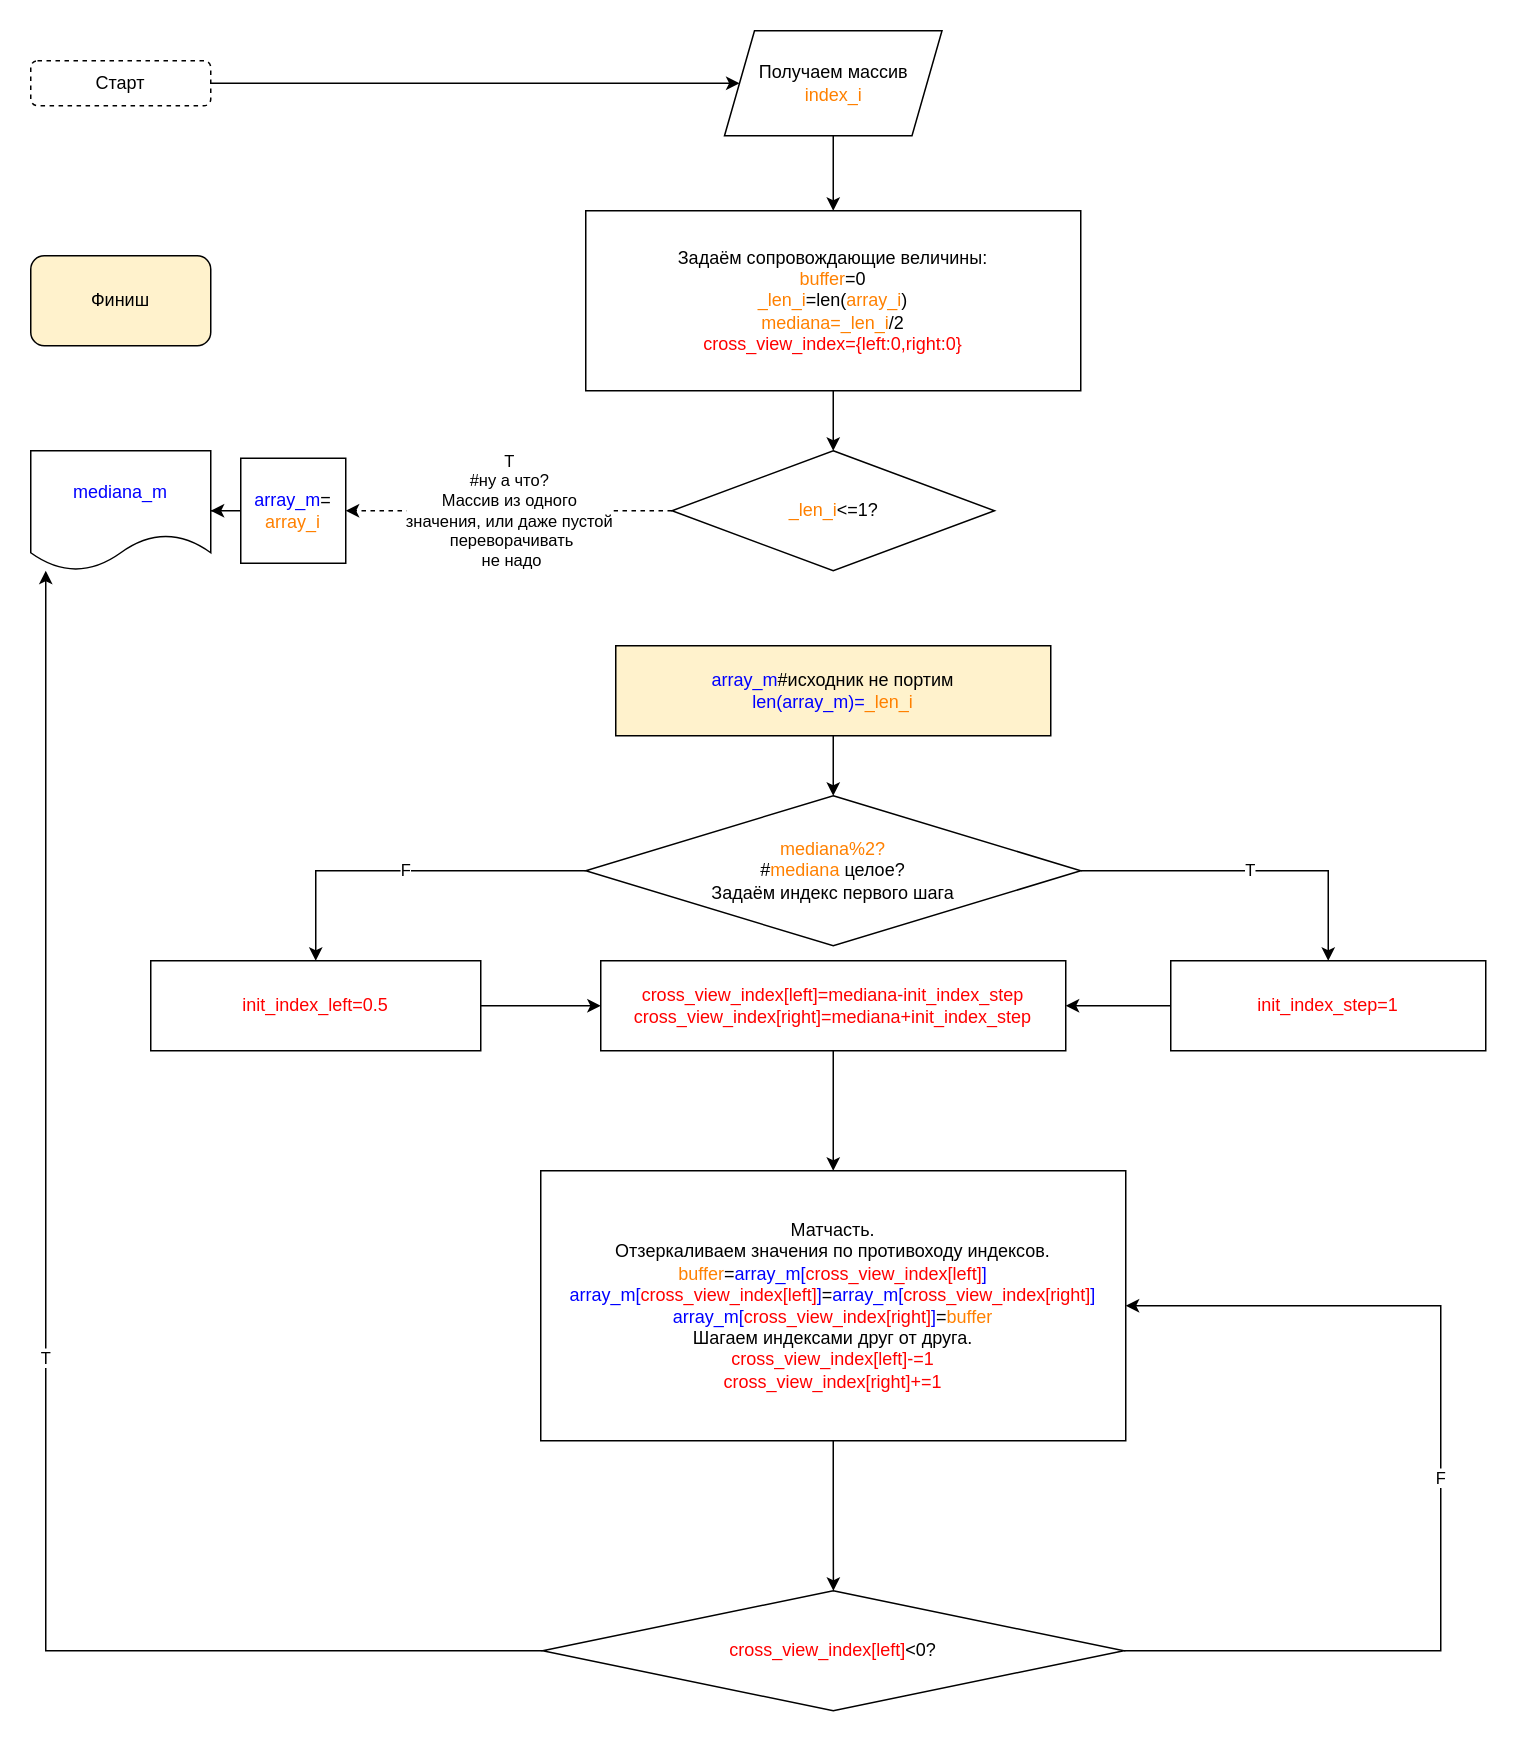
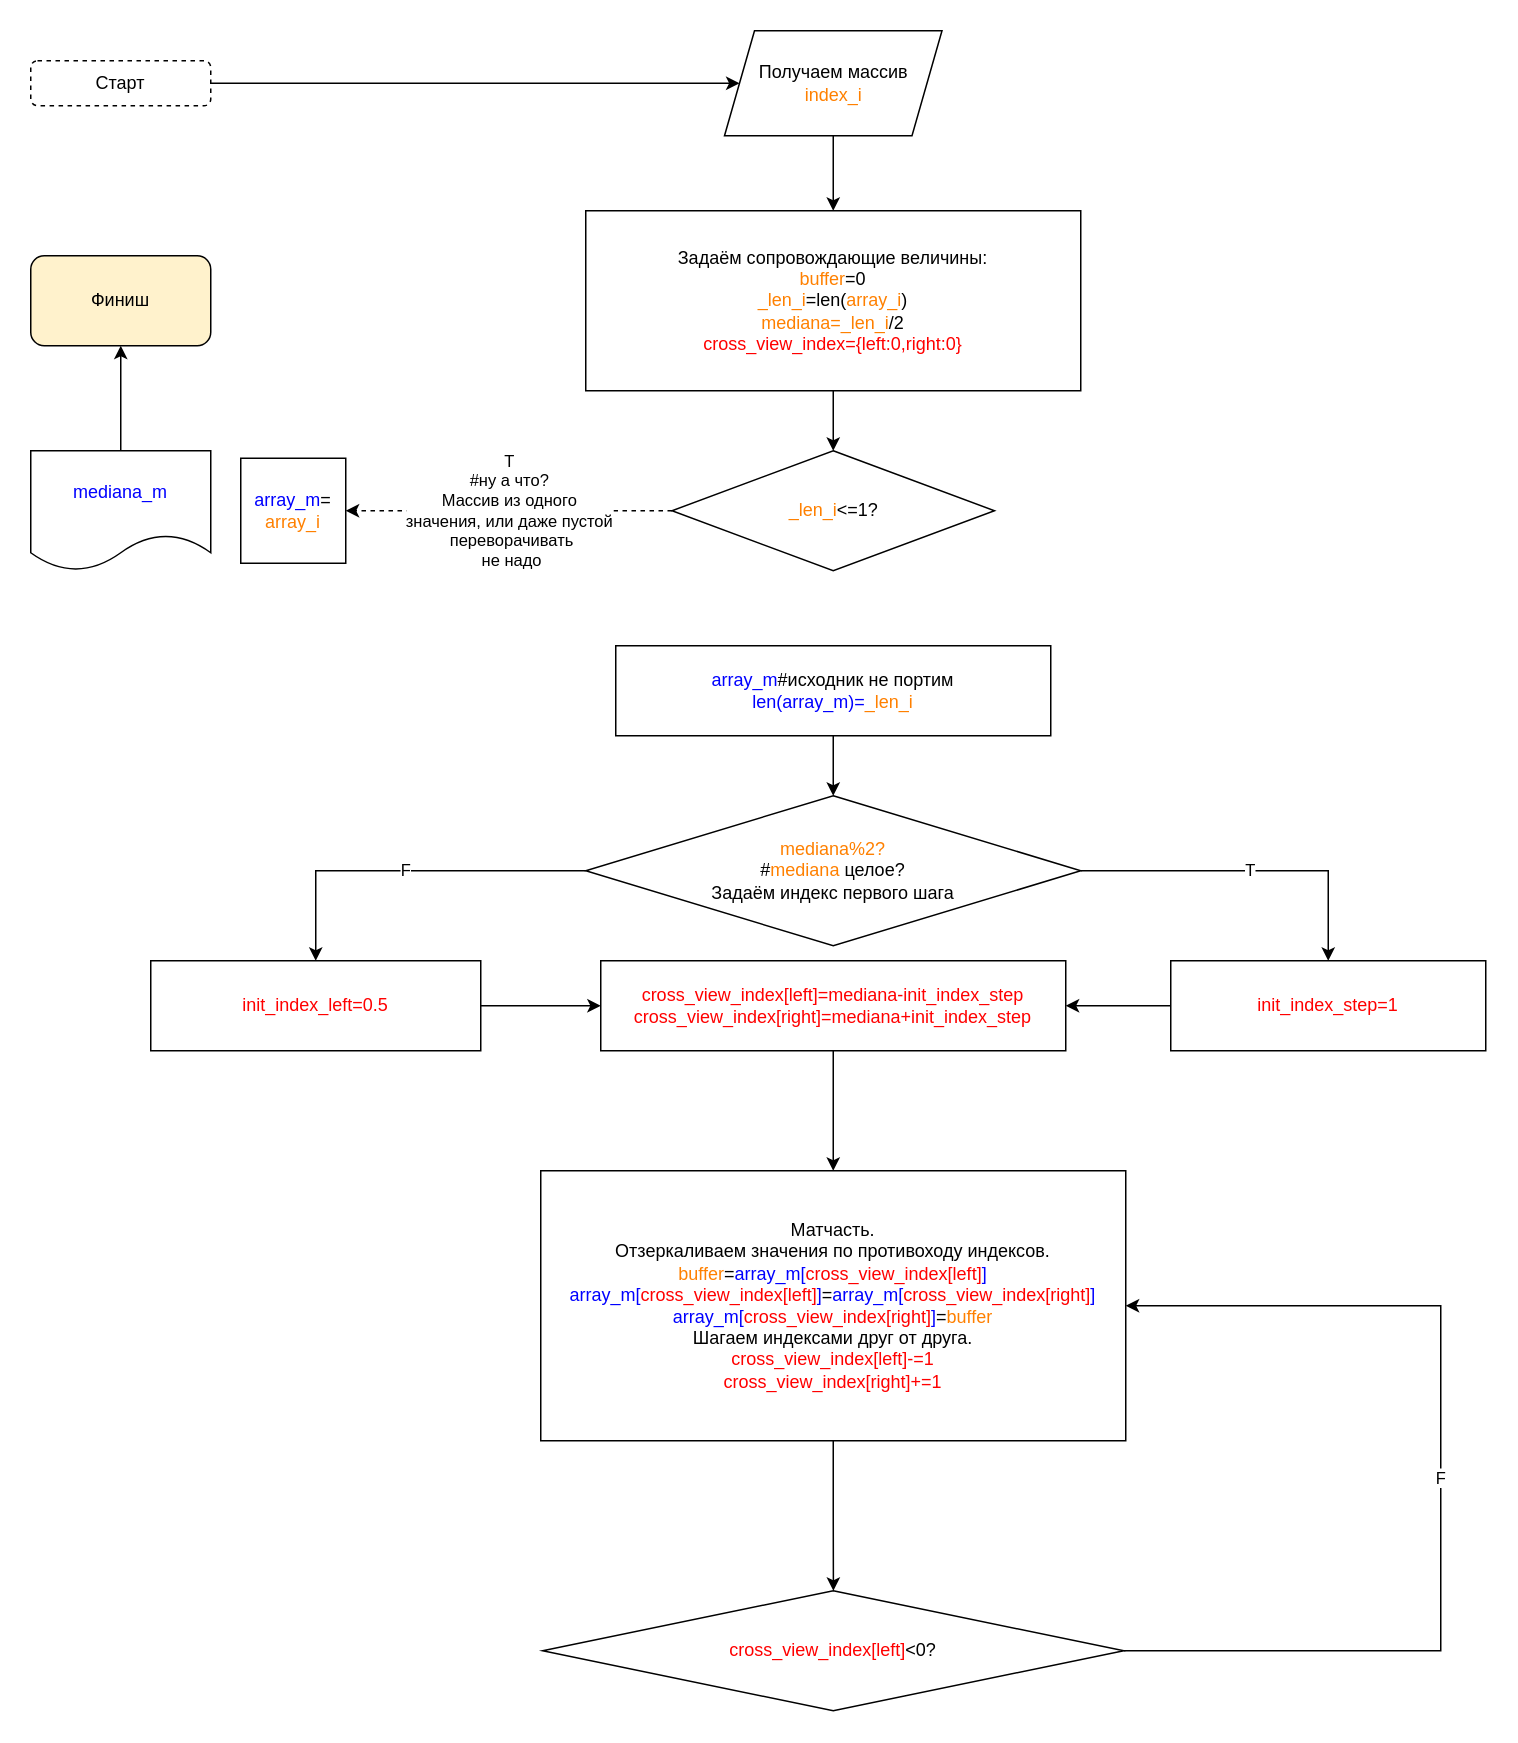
edge "mediana_m" -> "Финиш": added
edge "array_m= array_i" -> "mediana_m": removed
node "array_m#исходник не портим len(array_m)=_len_i": fillcolor #fff2cc -> #ffffff
edge "cross_view_index[left]<0?" -> "mediana_m": removed, label "T"
